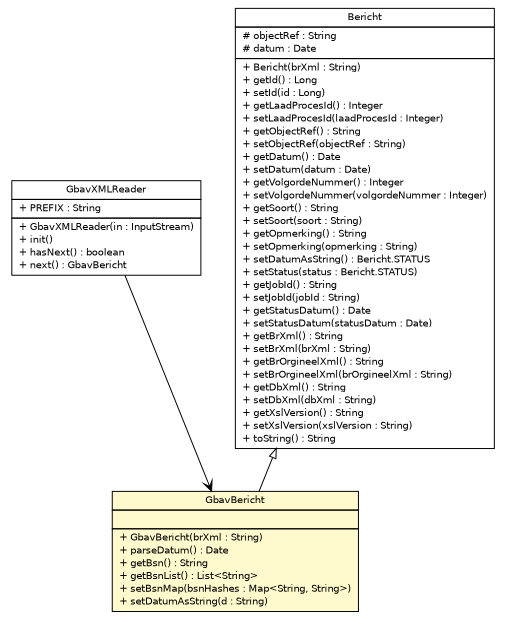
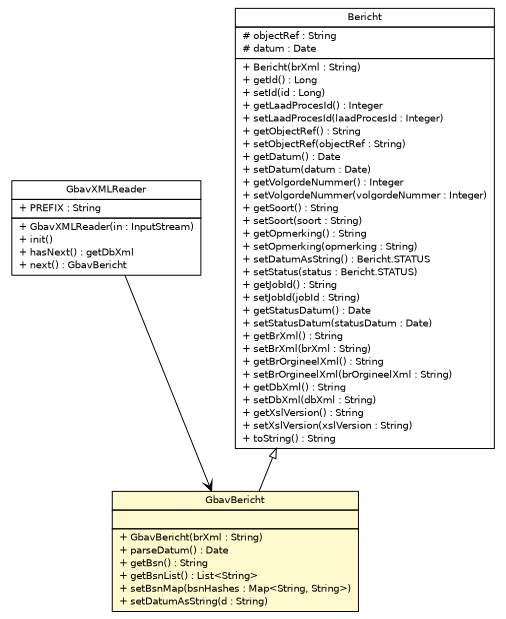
node "GbavXMLReader": text "+ hasNext() : boolean" -> "+ hasNext() : getDbXml"
